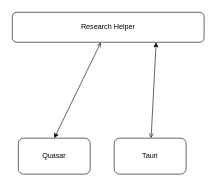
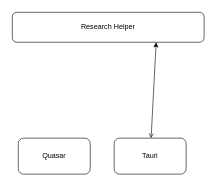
edge "Research Helper" -- "Quasar": removed
